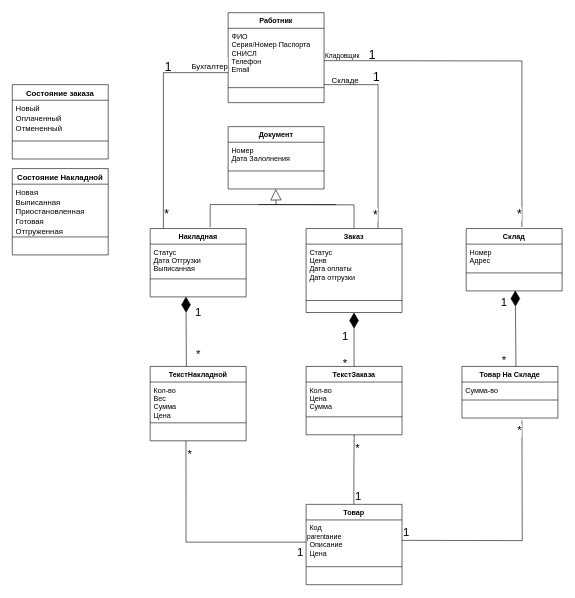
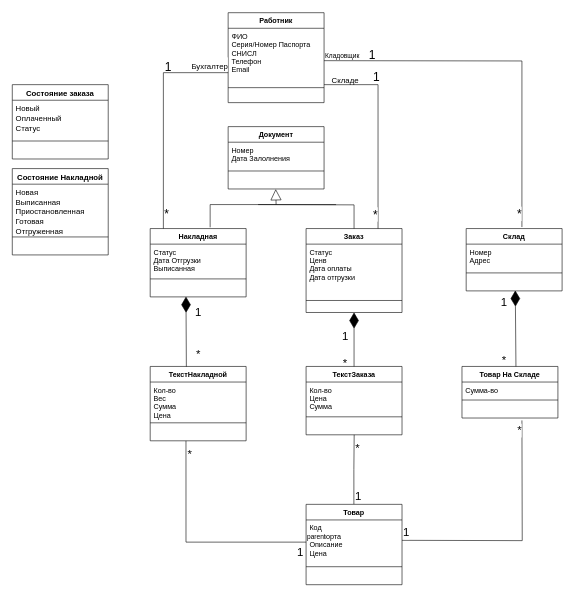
node "Новый Оплаченный Отмененный": label "Новый Оплаченный Отмененный" -> "Новый Оплаченный Статус"
node "Код Название Описание Цена": label "Код Название Описание Цена" -> "Код Паспорта Описание Цена"
